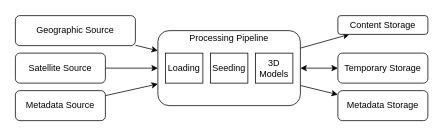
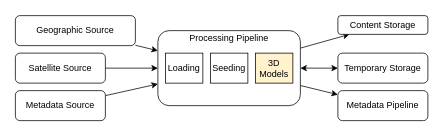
node "3D Models": fillcolor #ffffff -> #fff2cc
node "Metadata Storage": label "Metadata Storage" -> "Metadata Pipeline"
